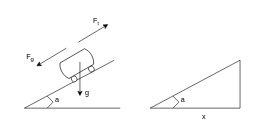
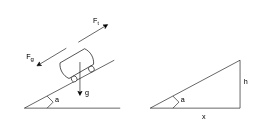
node "h": added
